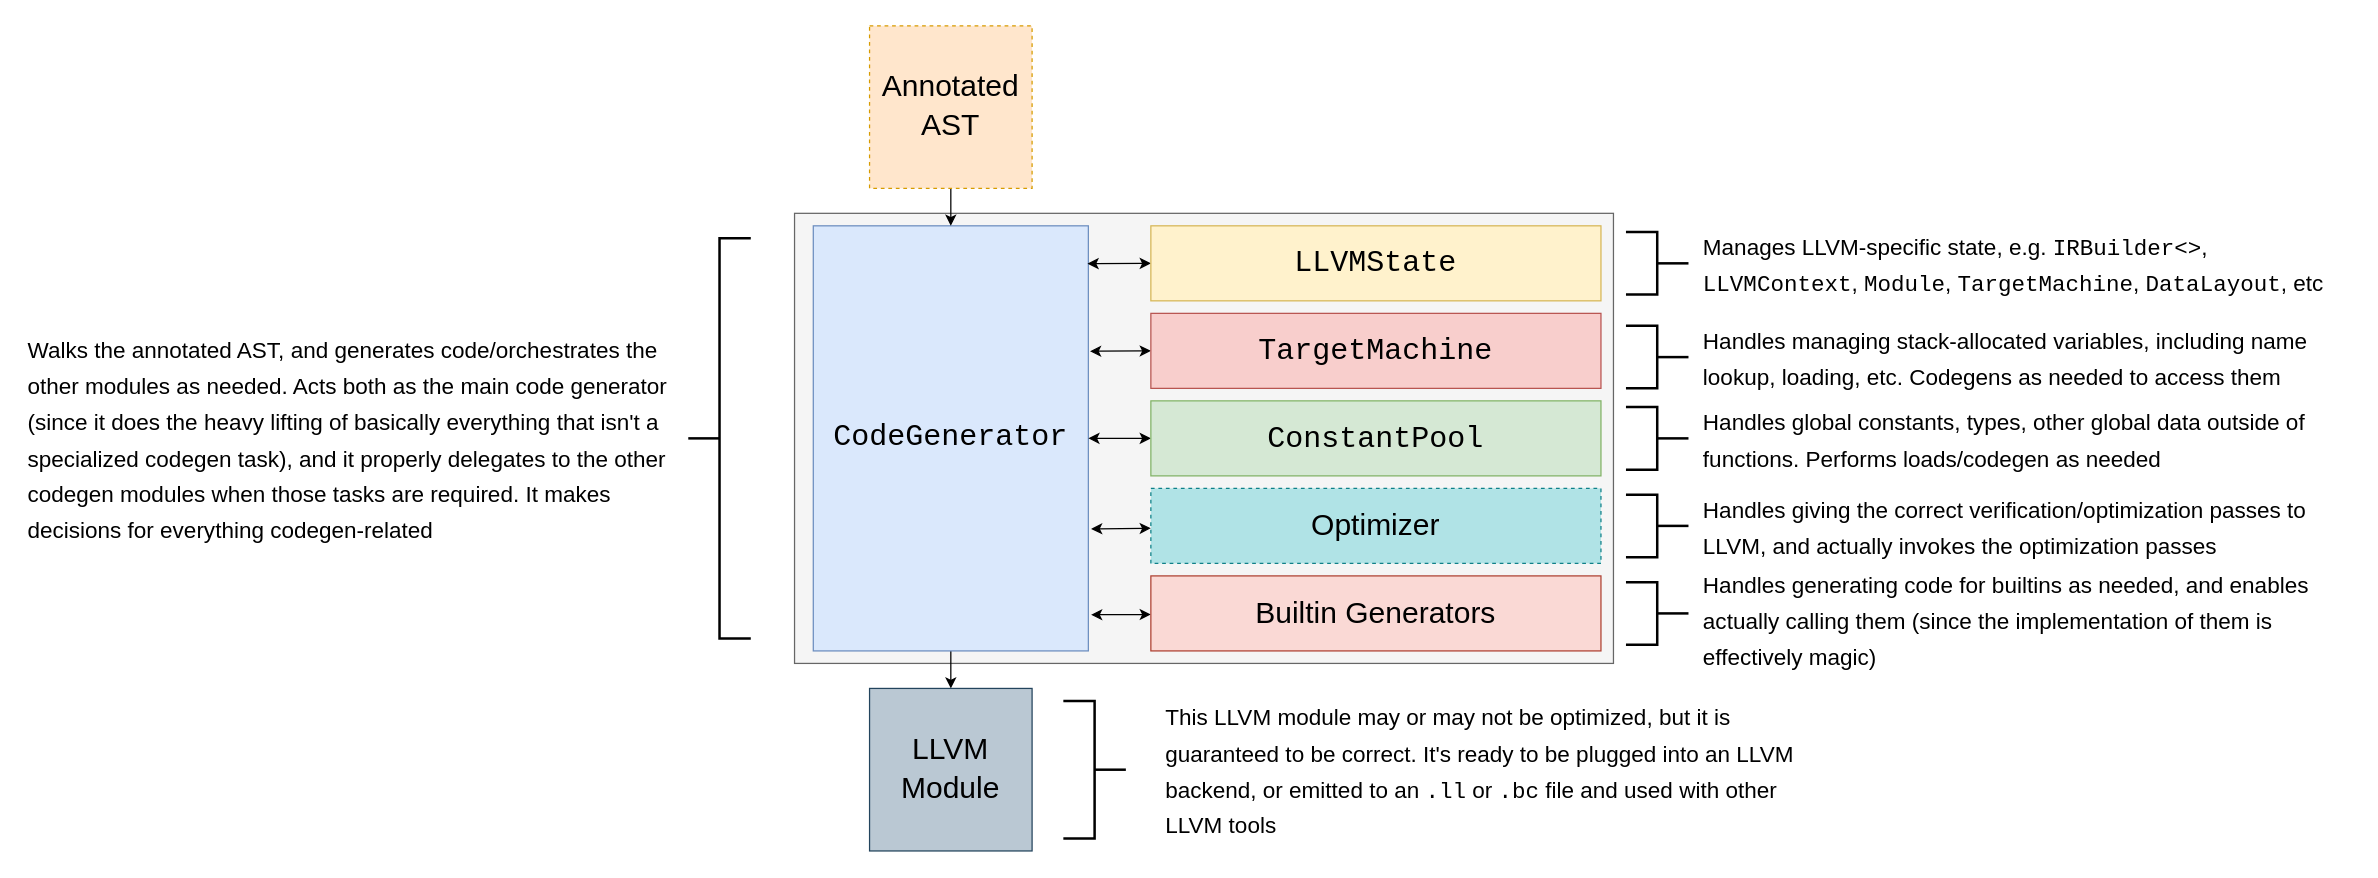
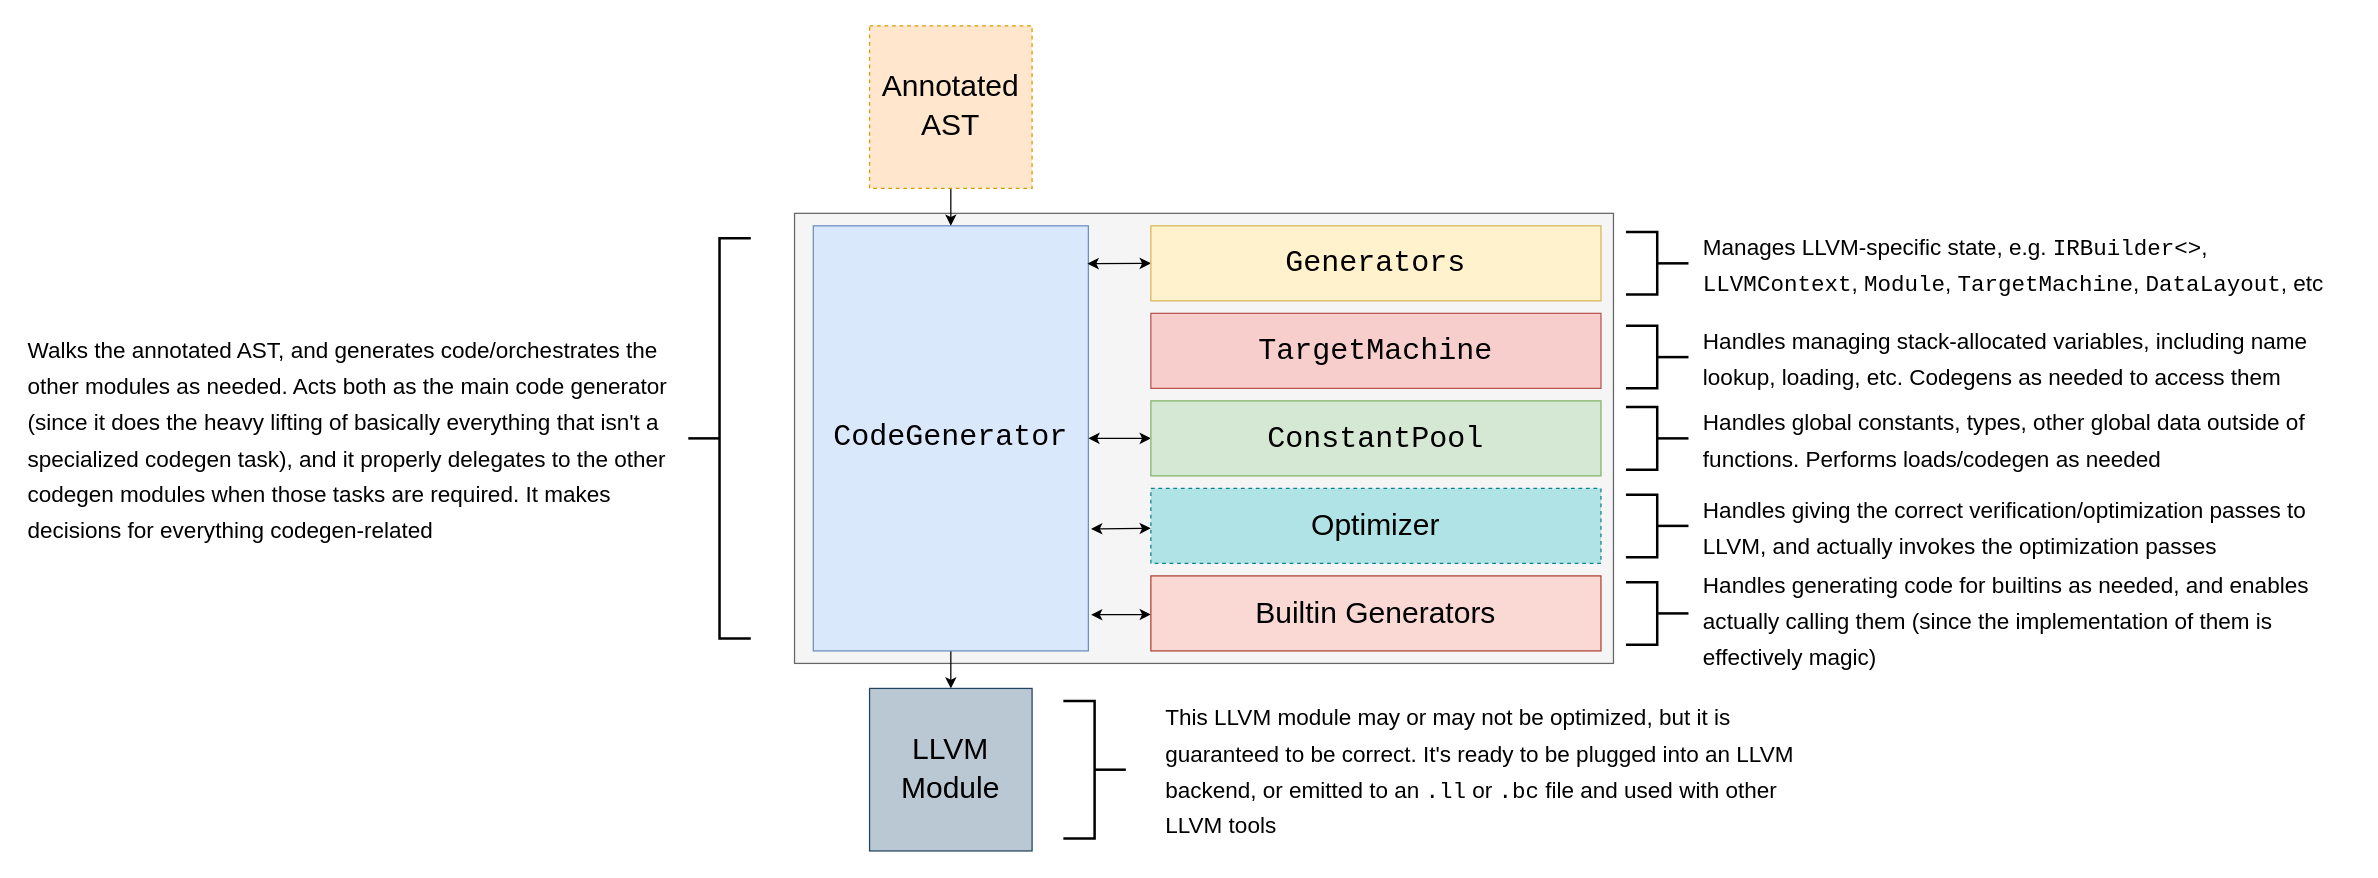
node "LLVMState": label "LLVMState" -> "Generators"
edge "TargetMachine" -- "CodeGenerator": removed
